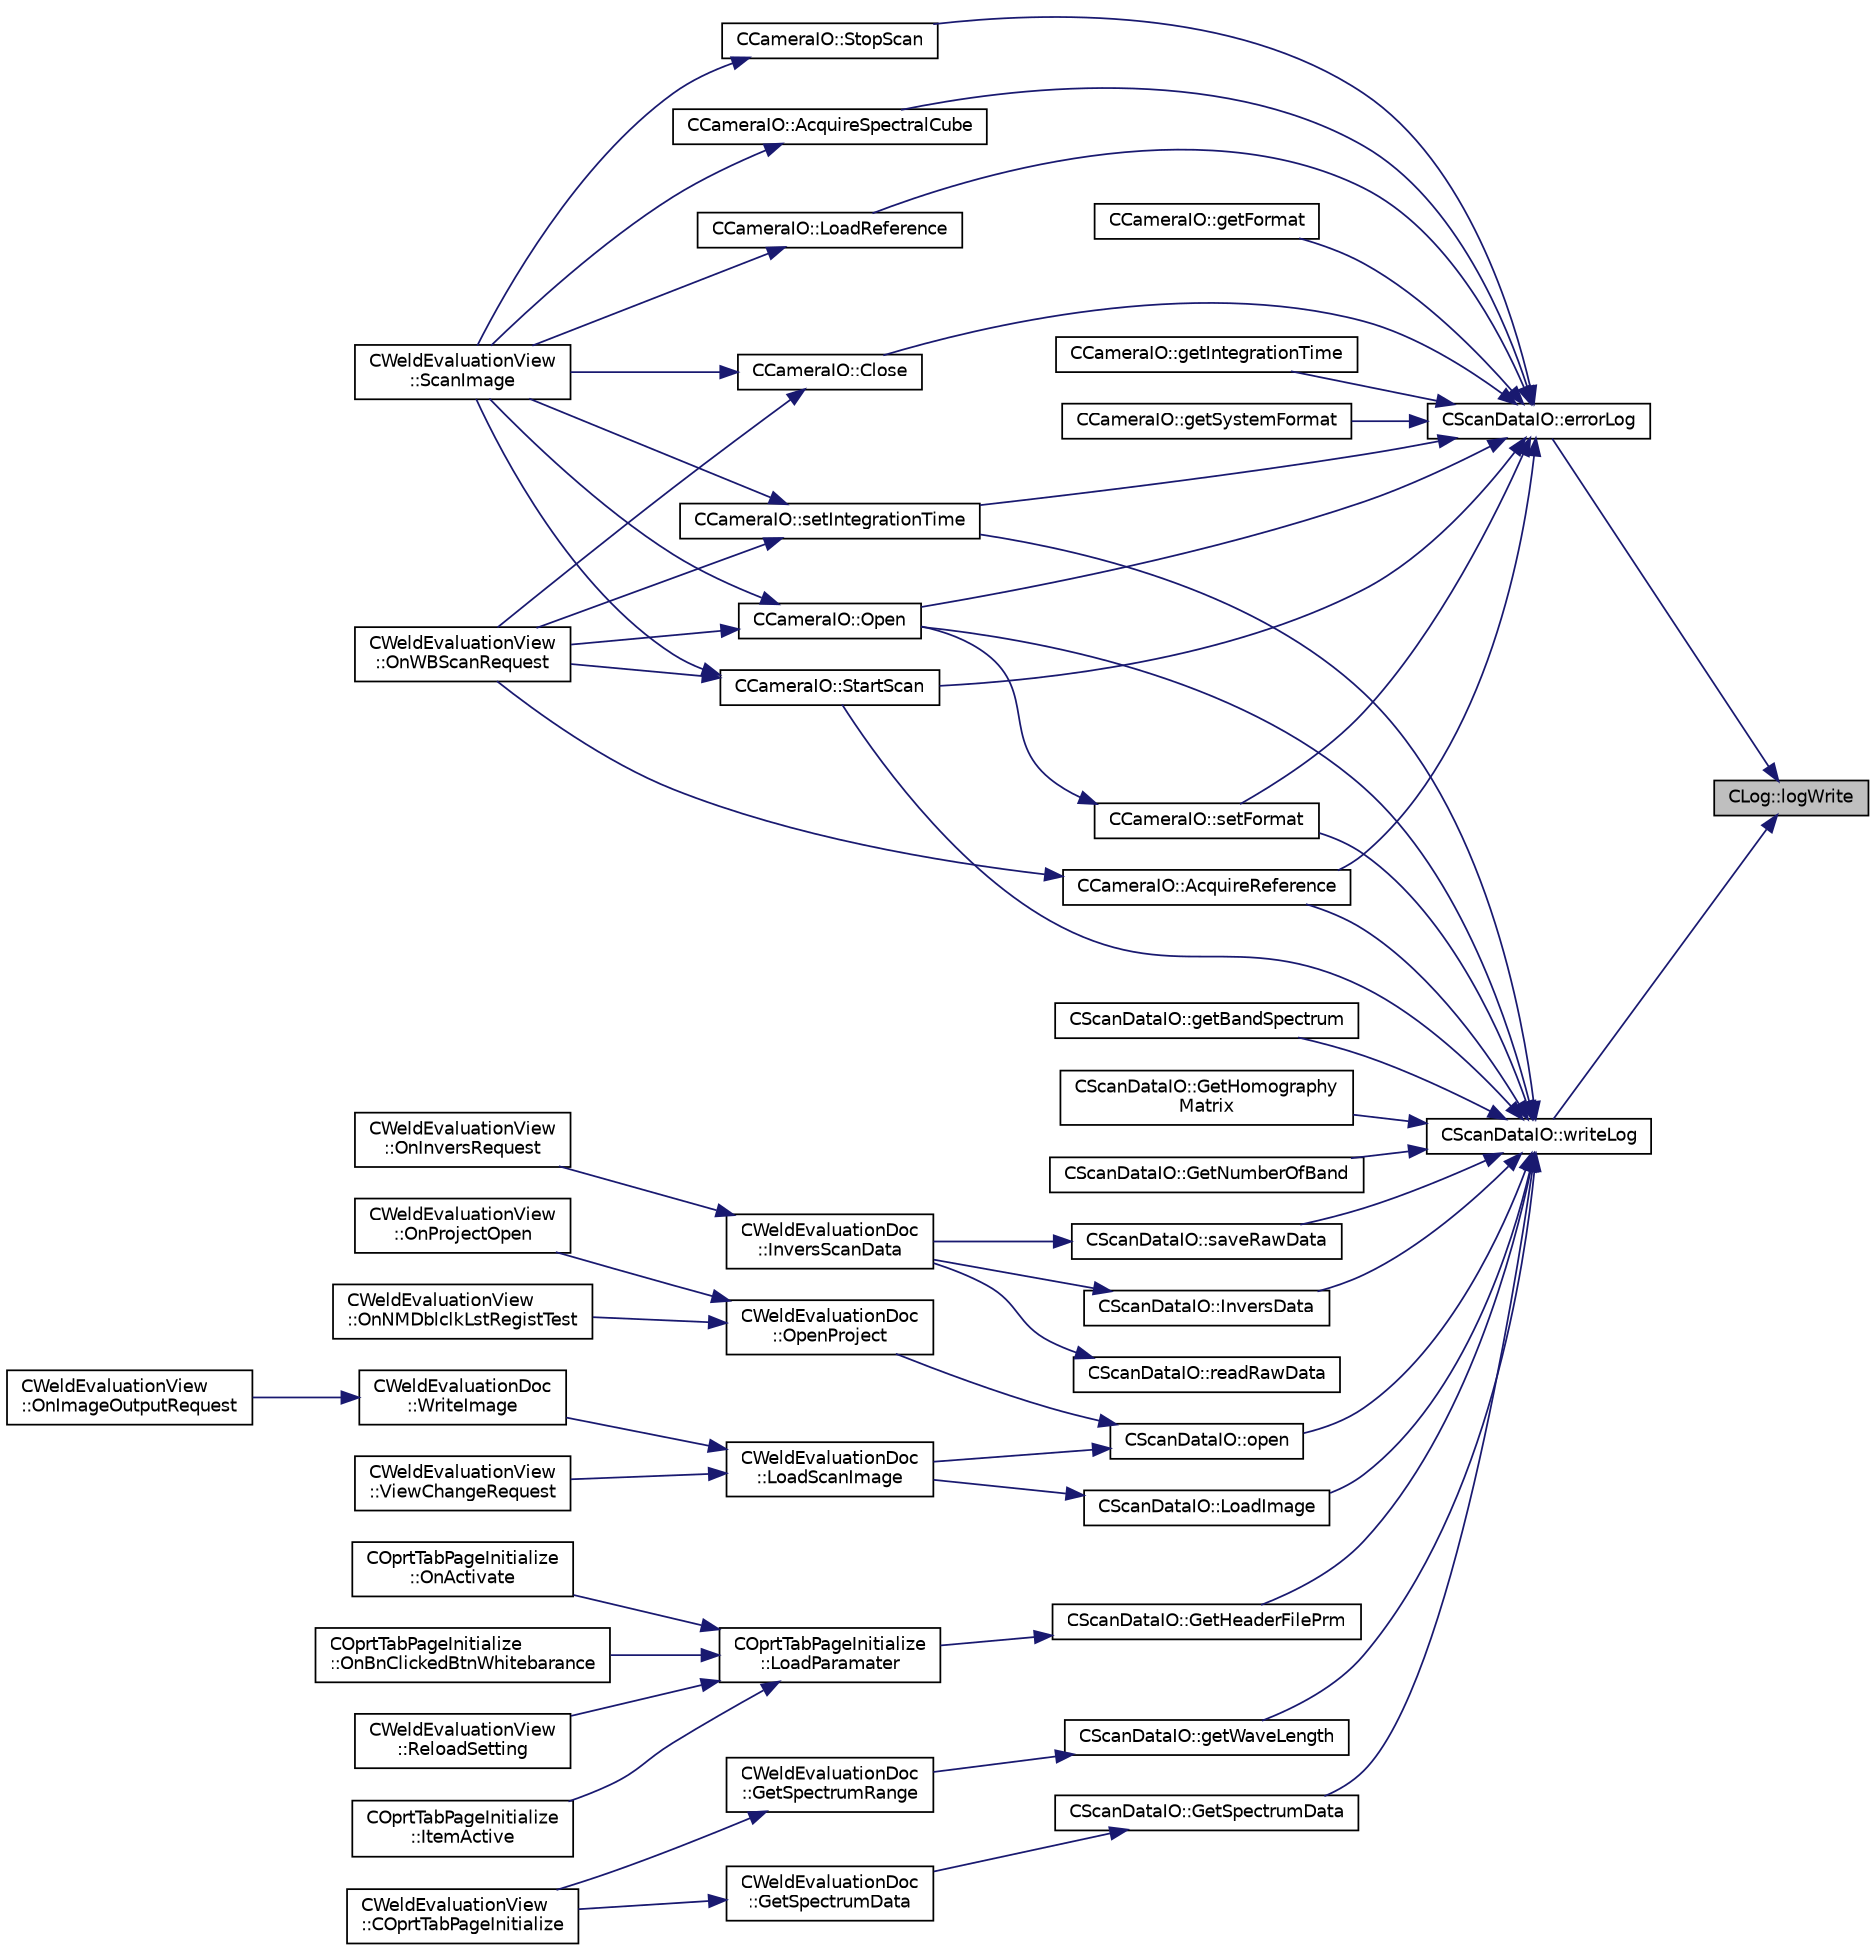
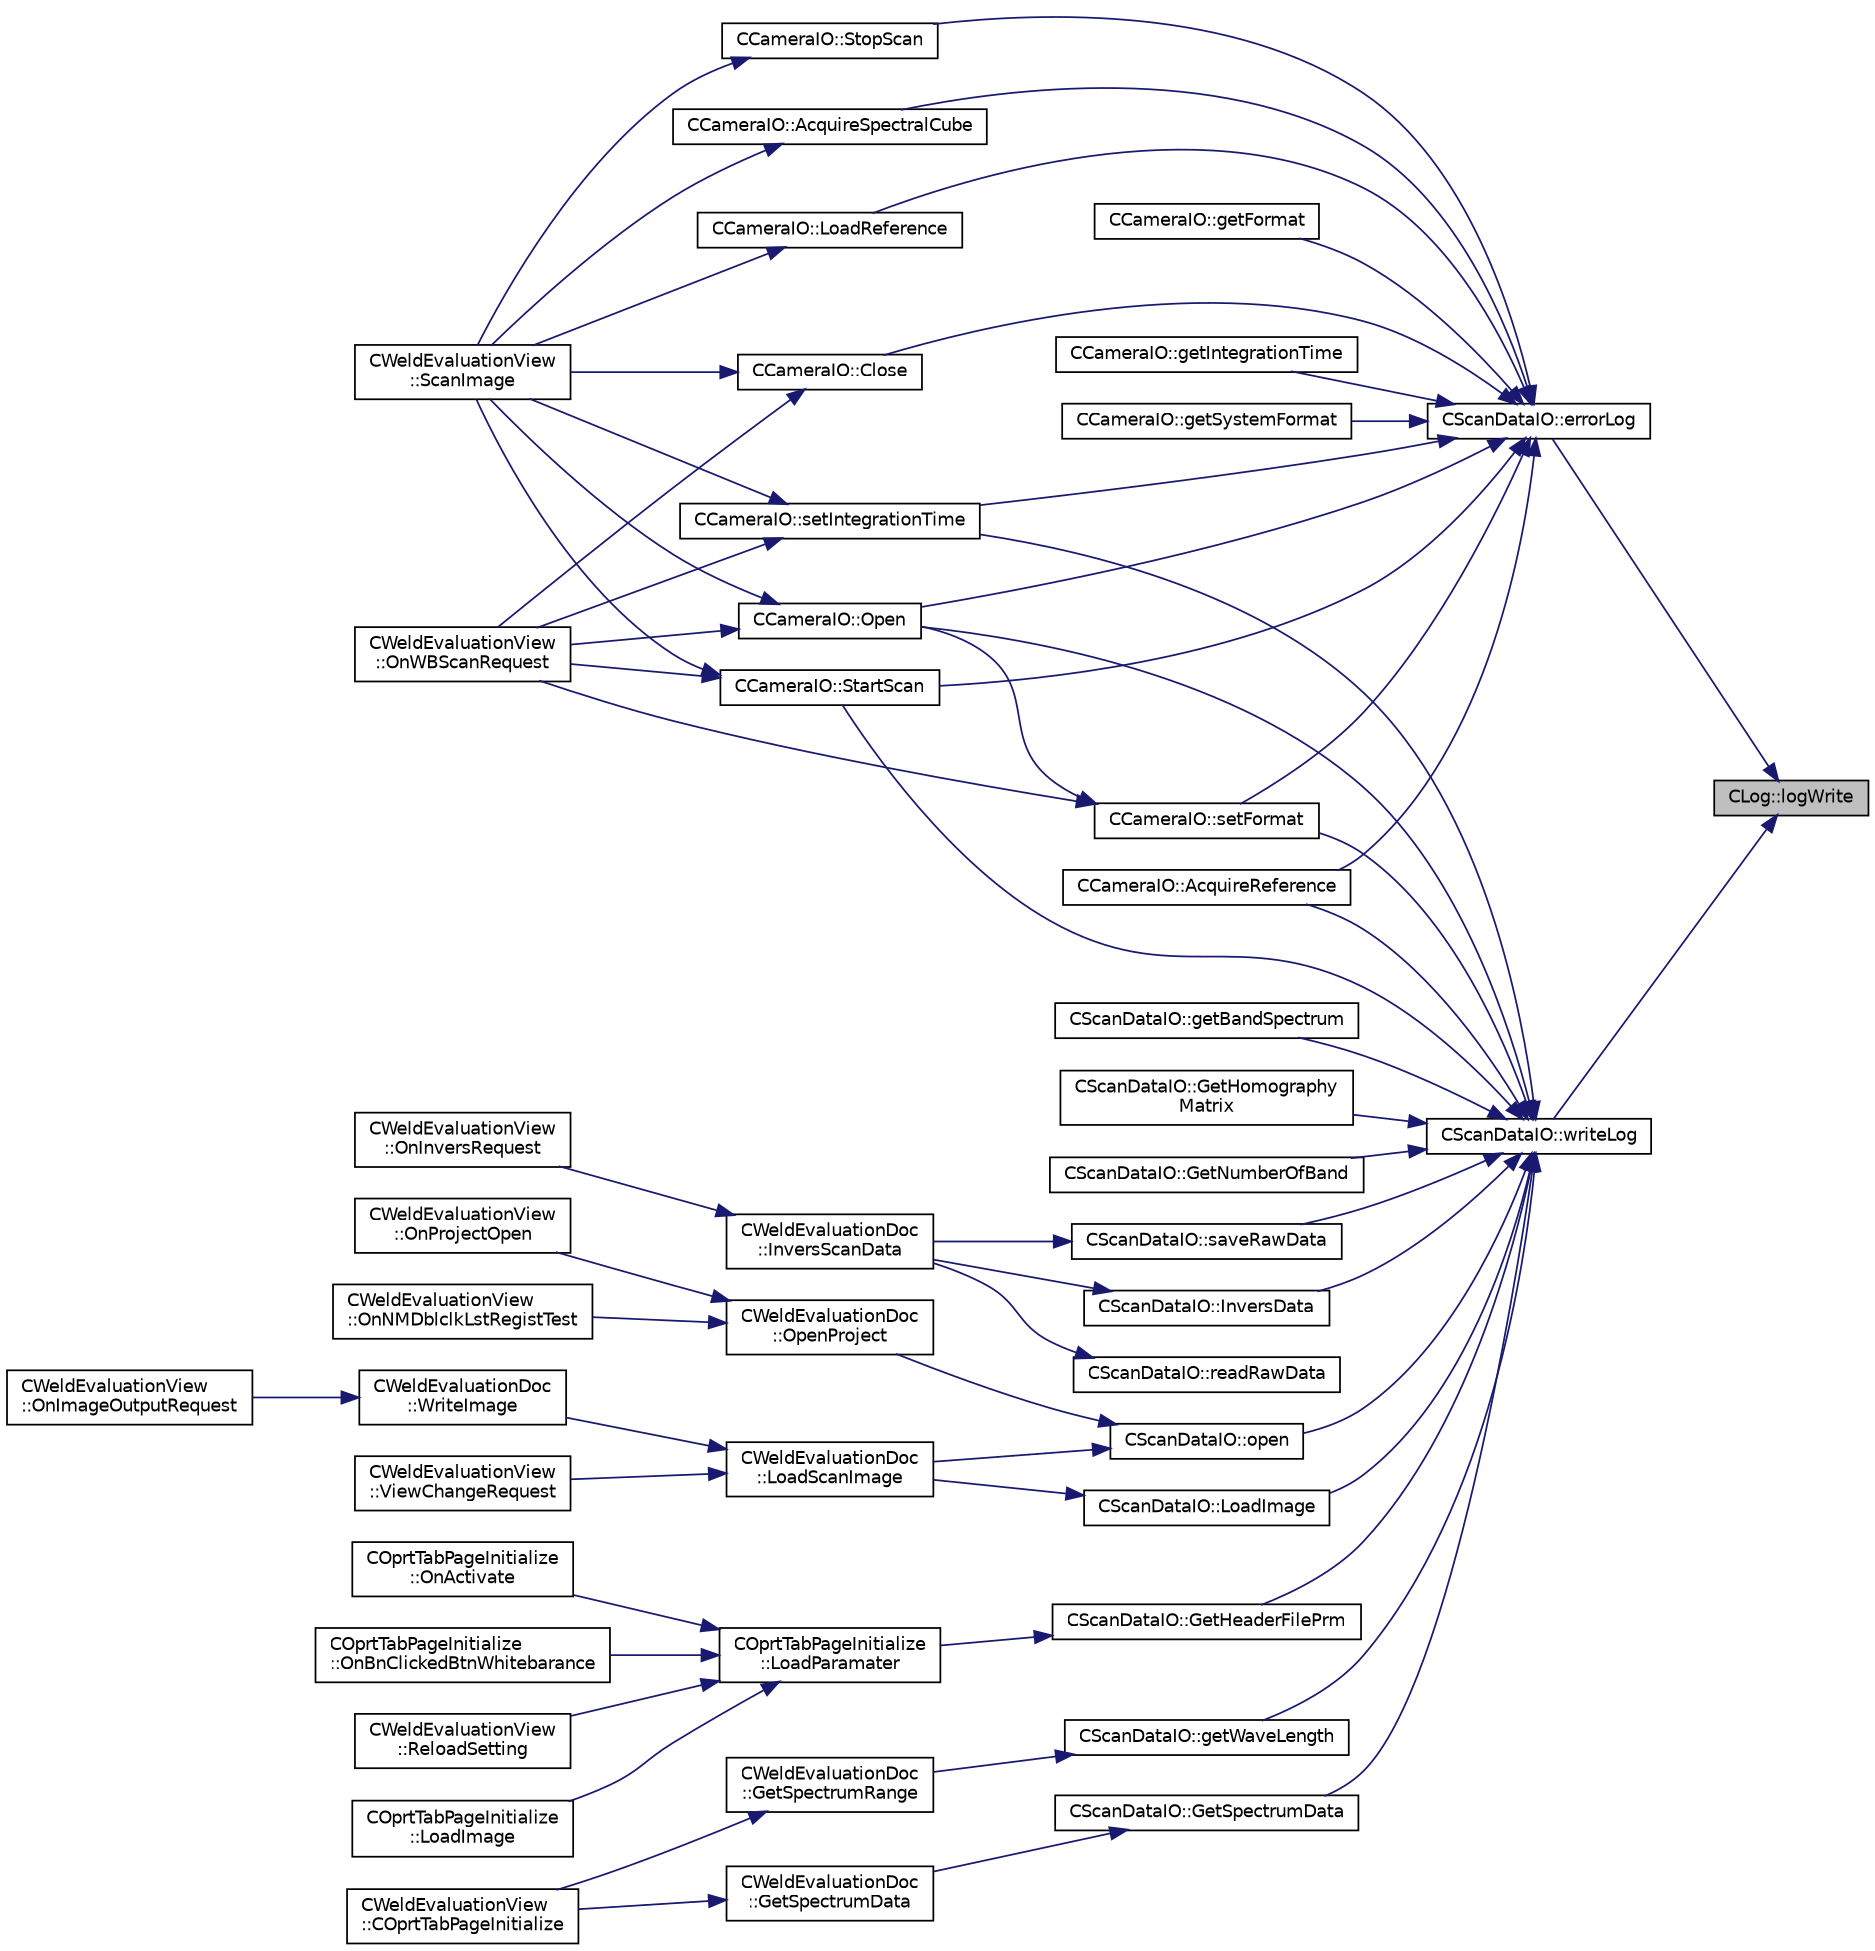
edge "CWeldEvaluationView ::OnWBScanRequest" -> "CCameraIO::AcquireReference": now "CWeldEvaluationView ::OnWBScanRequest" -> "CCameraIO::setFormat"
node "COprtTabPageInitialize ::ItemActive": label "COprtTabPageInitialize ::ItemActive" -> "COprtTabPageInitialize ::LoadImage"
